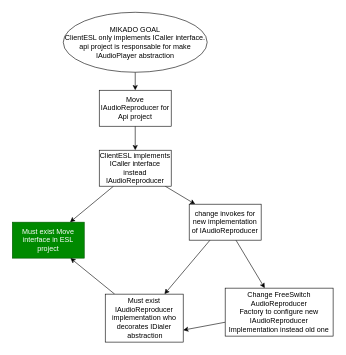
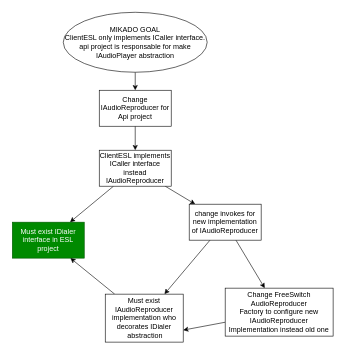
node "Move IAudioReproducer for Api project": label "Move IAudioReproducer for Api project" -> "Change IAudioReproducer for Api project"
node "Must exist Move interface in ESL project": label "Must exist Move interface in ESL project" -> "Must exist IDialer interface in ESL project"
